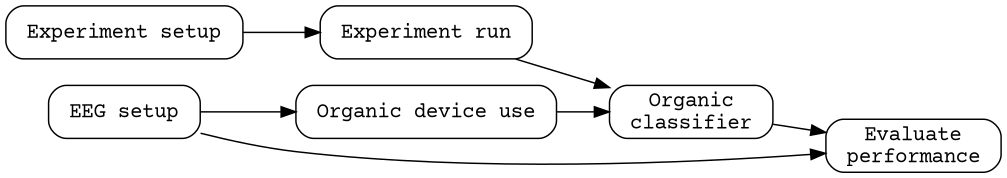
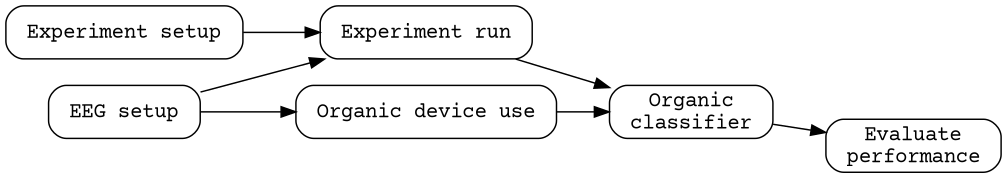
edge "EEG setup" -> "Evaluate performance": now "EEG setup" -> "Experiment run"
